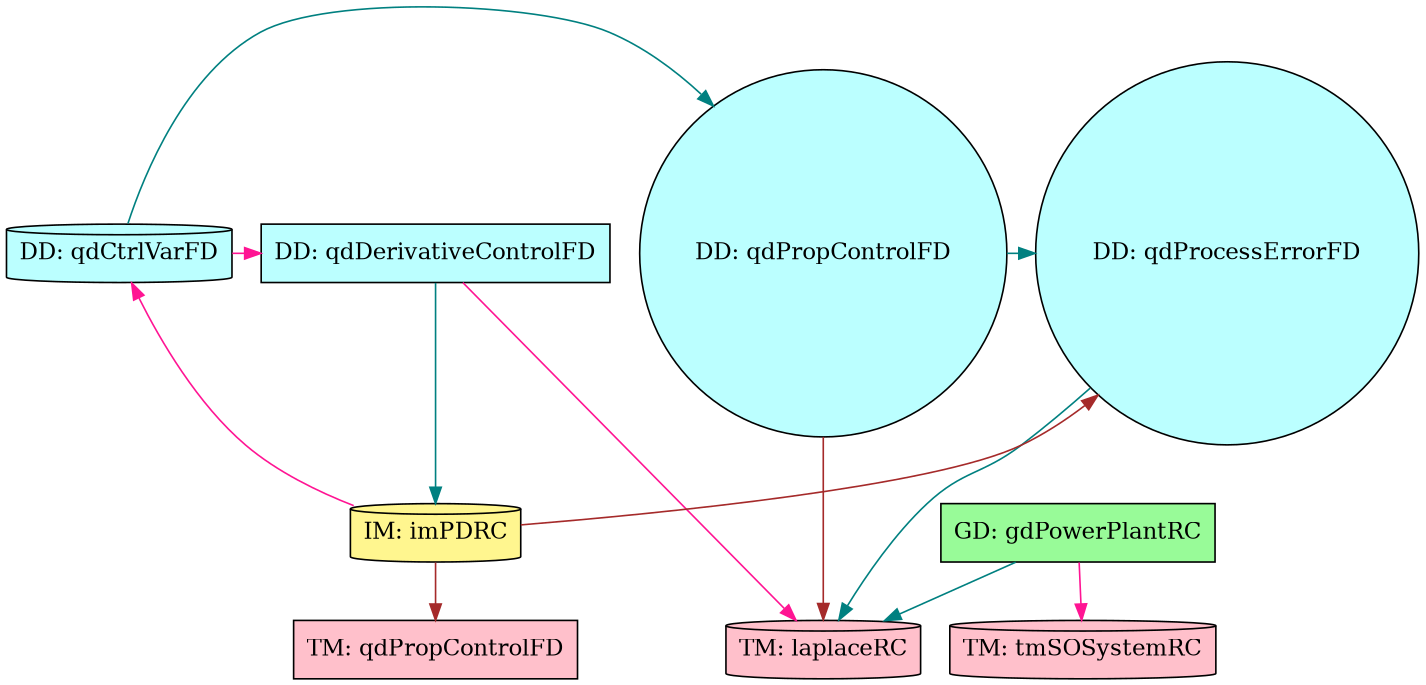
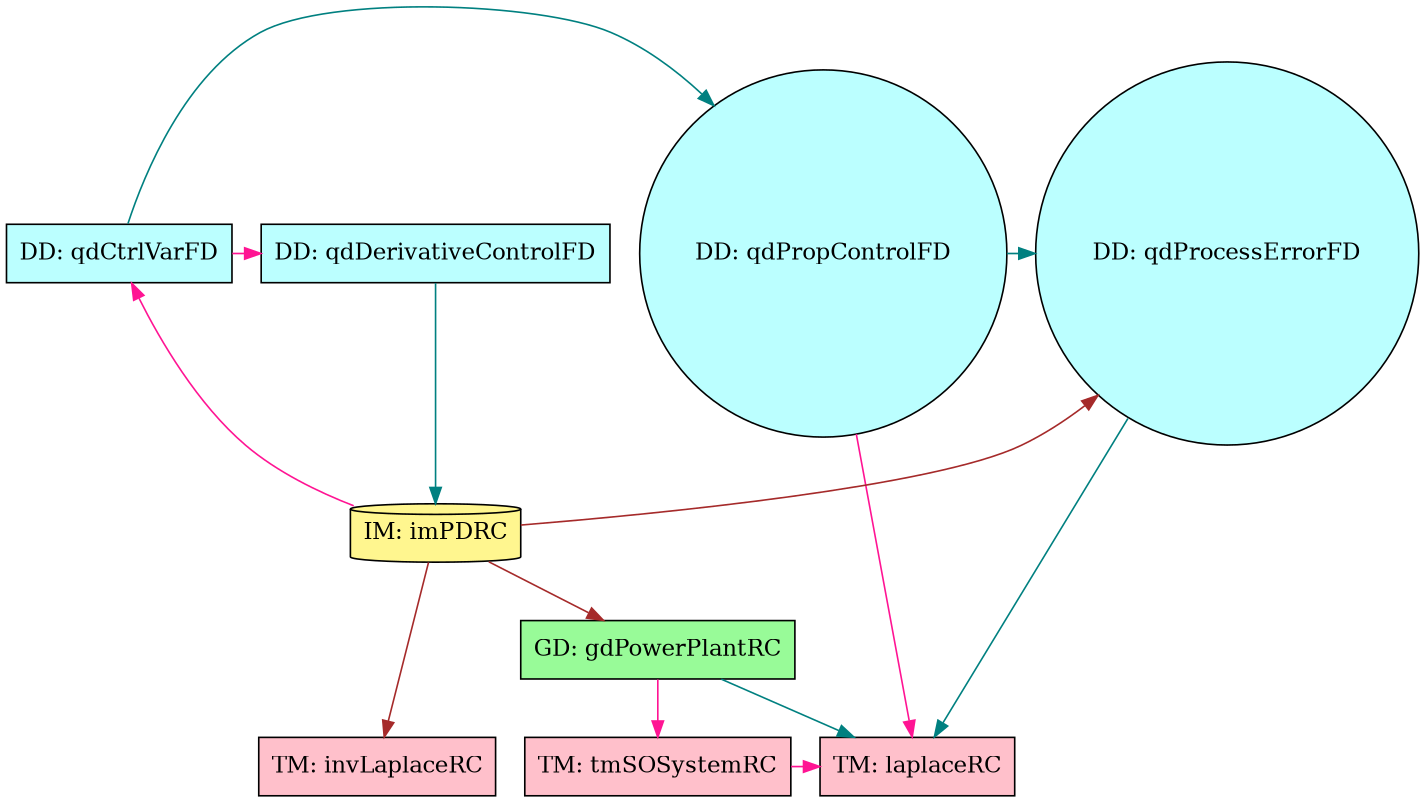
node "DD: qdCtrlVarFD": shape cylinder -> box
edge "DD: qdDerivativeControlFD" -> "TM: laplaceRC": now "TM: tmSOSystemRC" -> "TM: laplaceRC"
edge "DD: qdPropControlFD" -> "TM: laplaceRC": color brown -> deeppink
edge "IM: imPDRC" -> "GD: gdPowerPlantRC": added
node "TM: qdPropControlFD": label "TM: qdPropControlFD" -> "TM: invLaplaceRC"
node "TM: laplaceRC": shape cylinder -> box
node "TM: tmSOSystemRC": shape cylinder -> box
